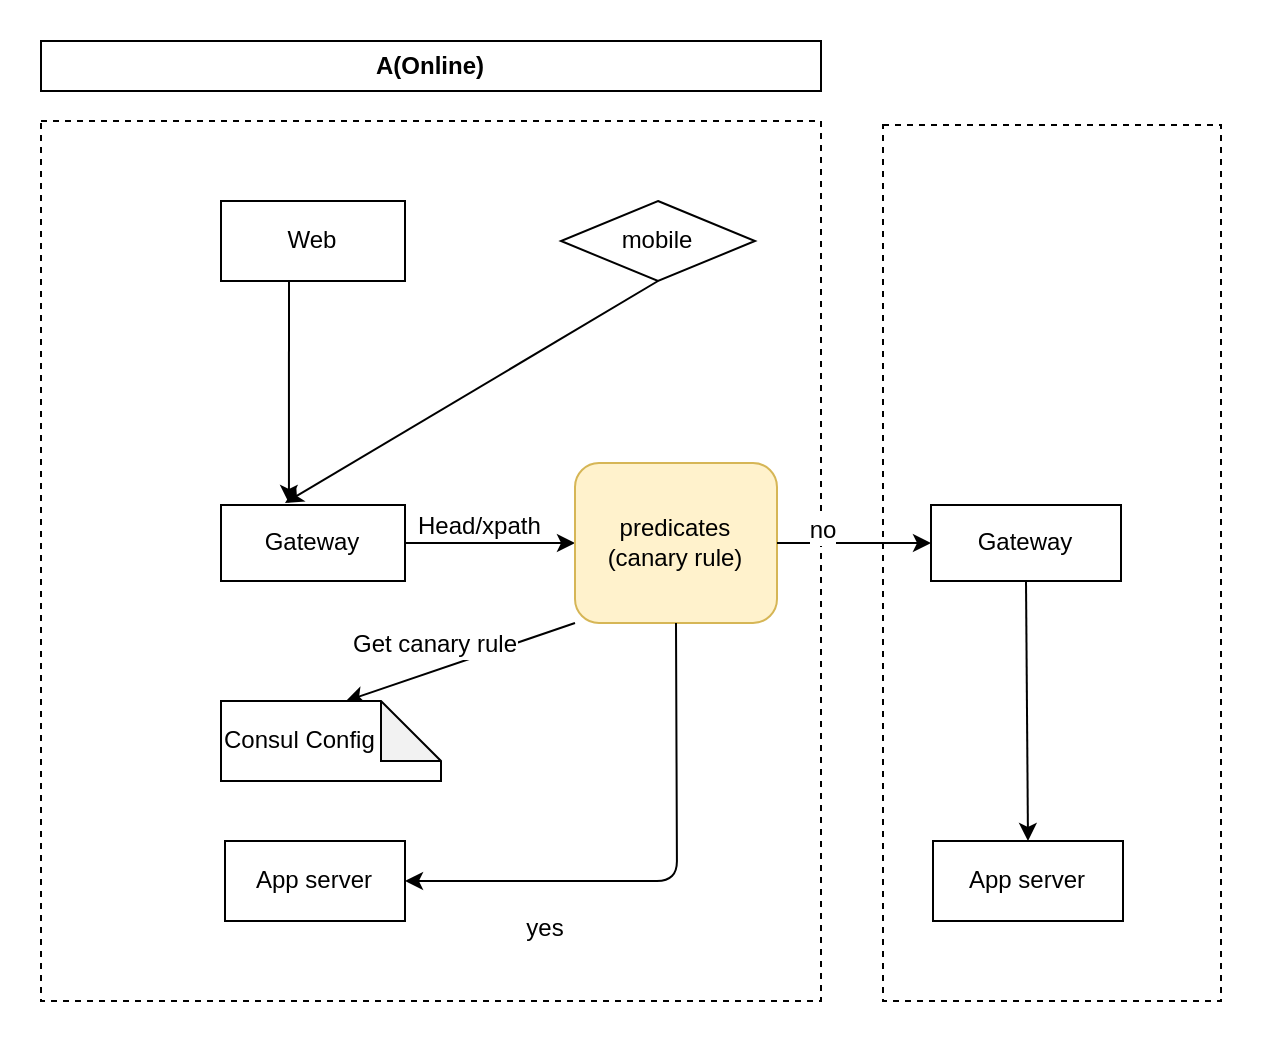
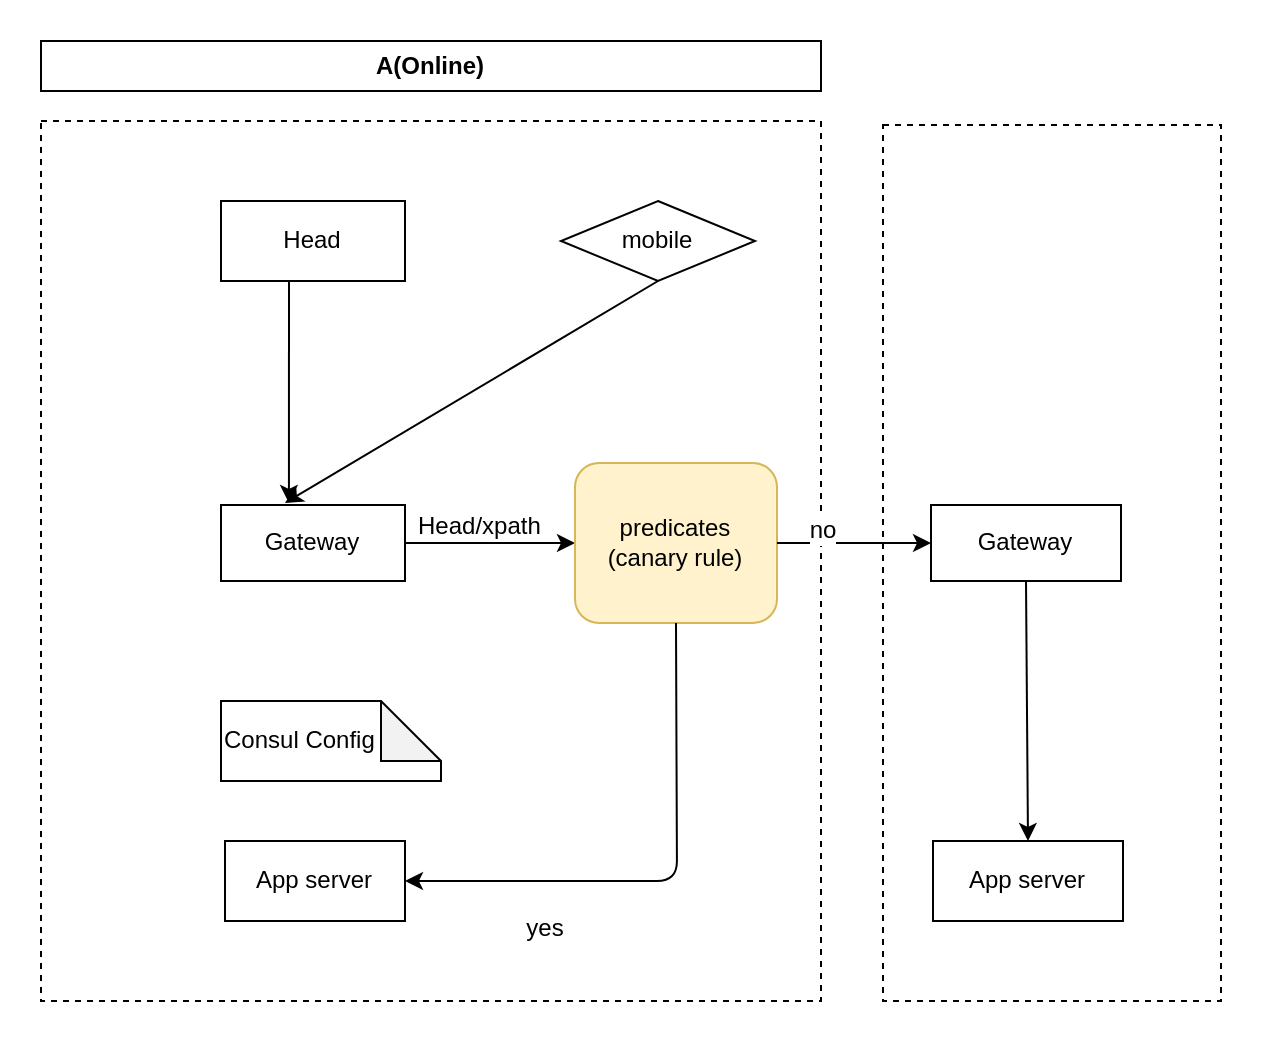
node "Web": label "Web" -> "Head"
edge "predicates (canary rule)" -> "Consul Config": removed, label "Get canary rule"
